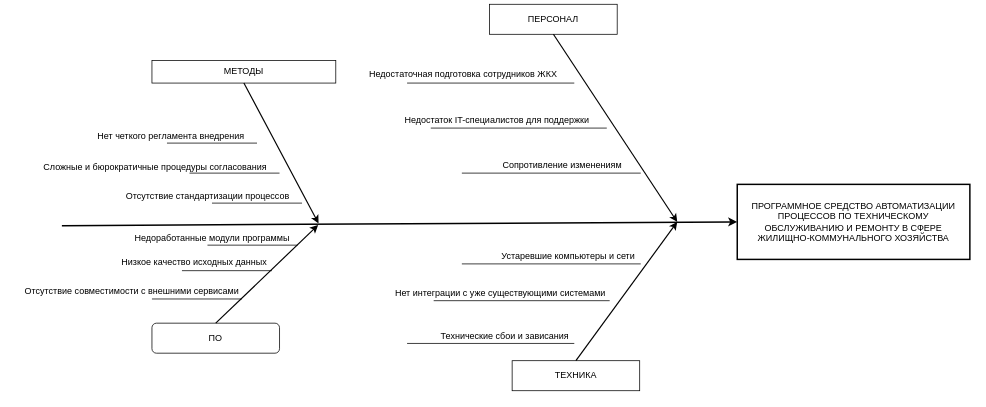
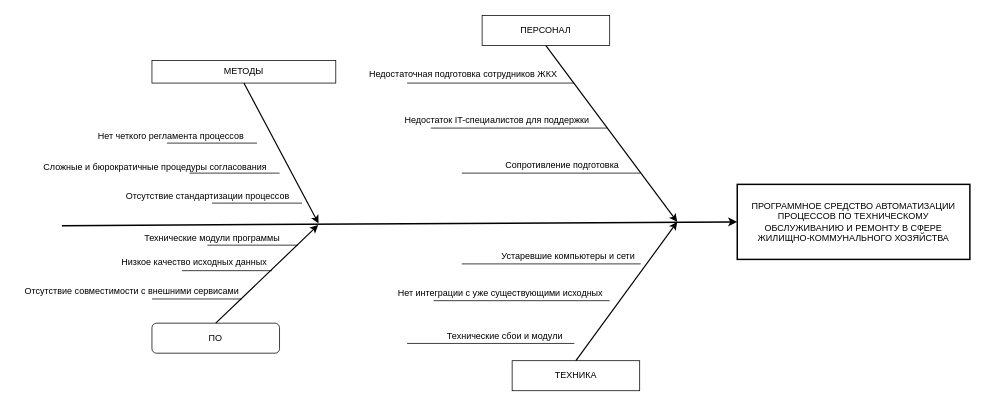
node "ПЕРСОНАЛ": moved (553, 19) -> (546, 30)
node "Нет четкого регламента внедрения": label "Нет четкого регламента внедрения" -> "Нет четкого регламента процессов"
node "Сопротивление изменениям": label "Сопротивление изменениям" -> "Сопротивление подготовка"
node "Недоработанные модули программы": label "Недоработанные модули программы" -> "Технические модули программы"
node "Нет интеграции с уже существующими системами": label "Нет интеграции с уже существующими системами" -> "Нет интеграции с уже существующими исходных"
node "Технические сбои и зависания": label "Технические сбои и зависания" -> "Технические сбои и модули"
